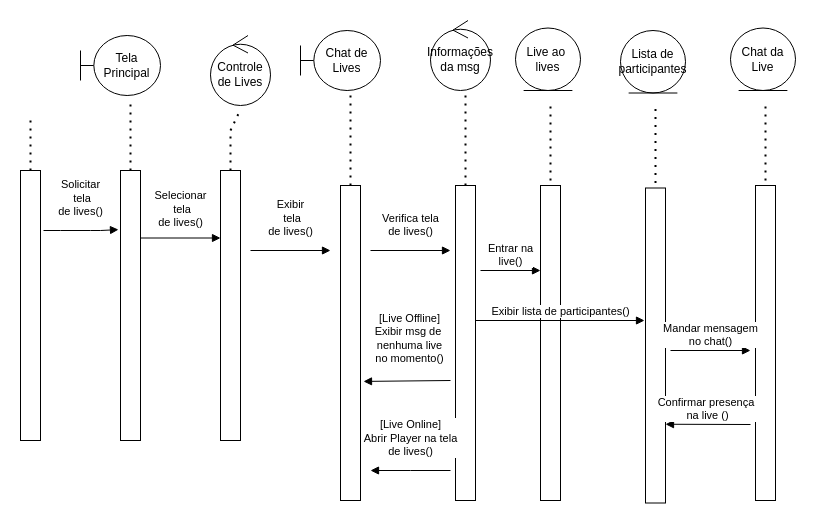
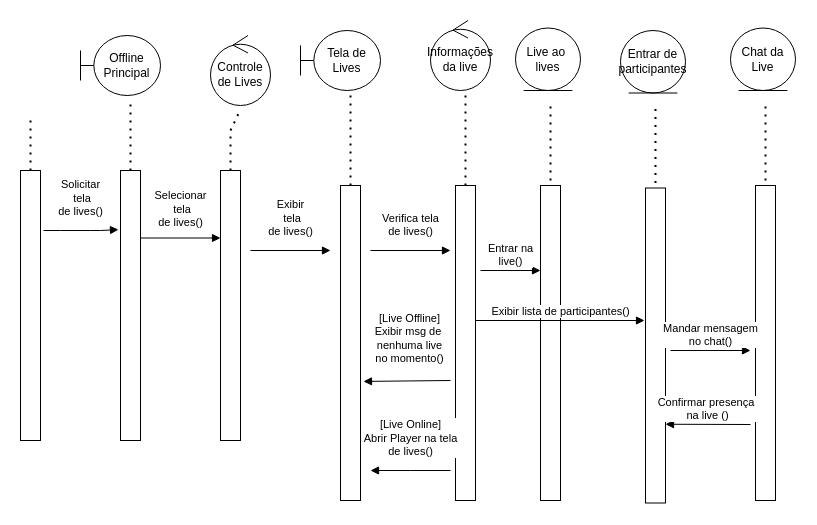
node "Informações da msg": label "Informações da msg" -> "Informações da live"
node "Chat de Lives": label "Chat de Lives" -> "Tela de Lives"
node "Lista de participantes": label "Lista de participantes" -> "Entrar de participantes"
node "Tela Principal": label "Tela Principal" -> "Offline Principal"
